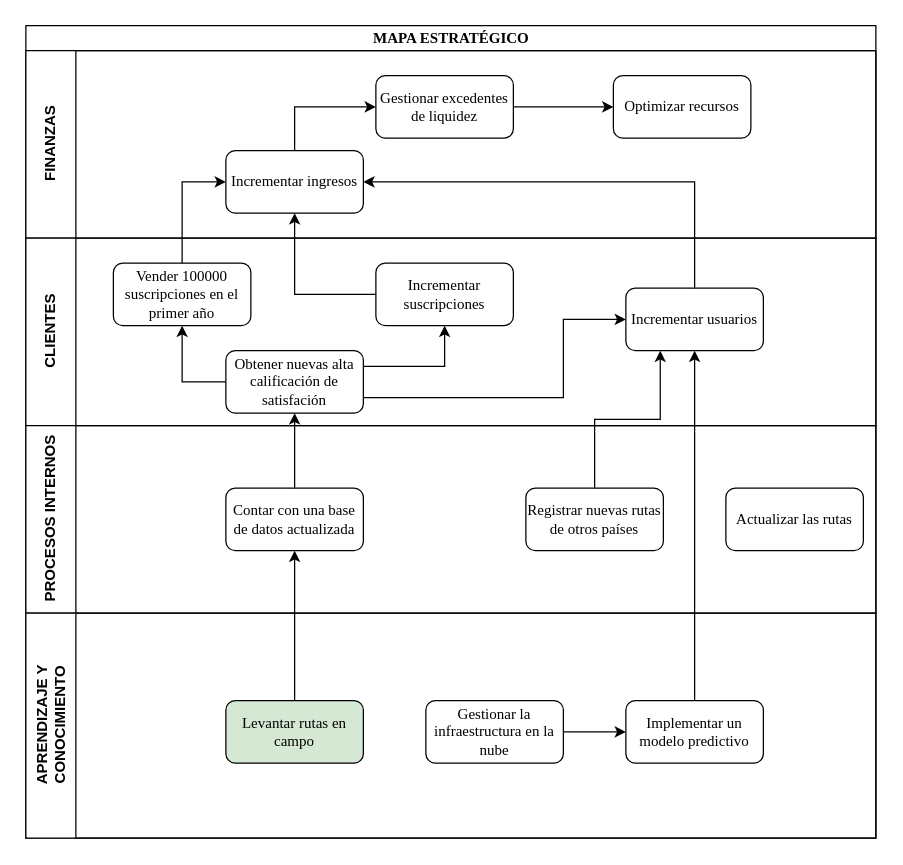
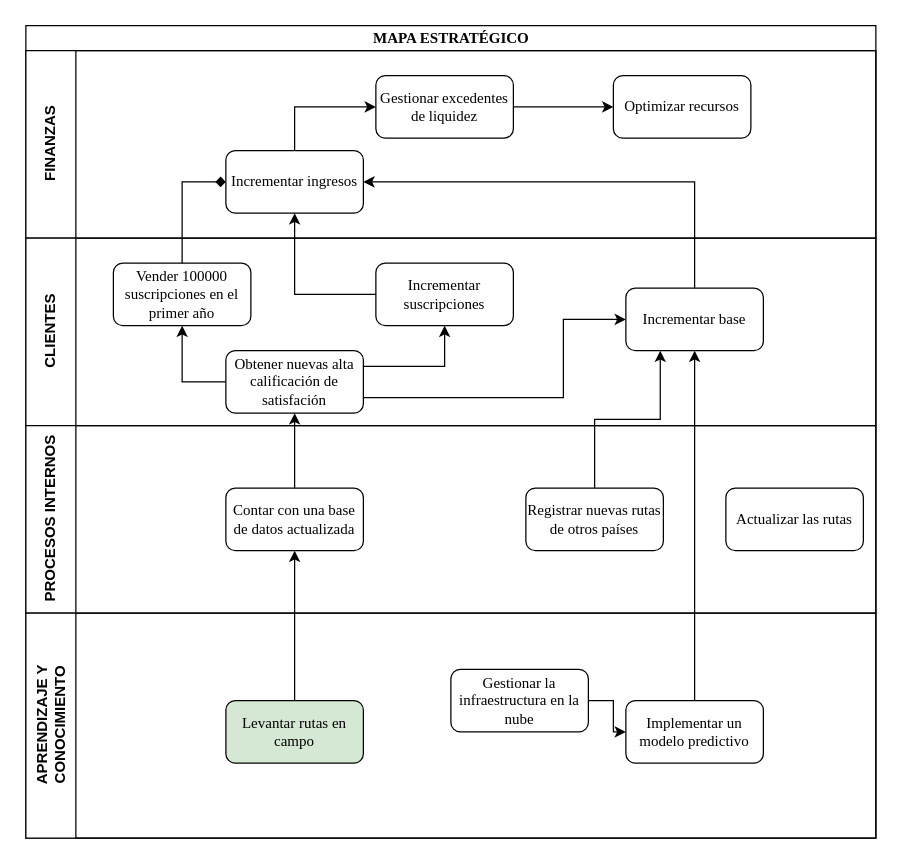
edge "Vender 100000 suscripciones en el primer año" -> "Incrementar ingresos": arrowhead classic -> diamond
node "Incrementar usuarios": label "Incrementar usuarios" -> "Incrementar base"
node "Gestionar la infraestructura en la nube": moved (494, 732) -> (519, 701)
